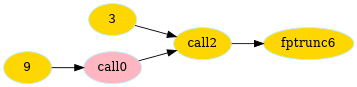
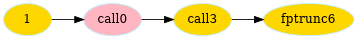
node "3": removed
node "call2": label "call2" -> "call3"
node "9": label "9" -> "1"
